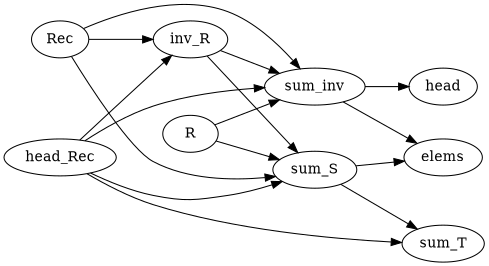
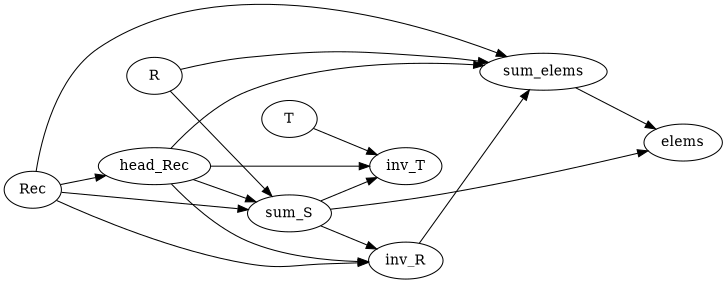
node "sum_inv": label "sum_inv" -> "sum_elems"
node "head": removed
edge "inv_R" -> "sum_S": reversed
node "T": added
edge "Rec" -> "head_Rec": added
node "sum_T": label "sum_T" -> "inv_T"
